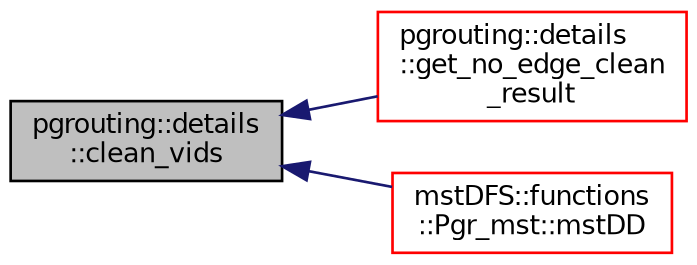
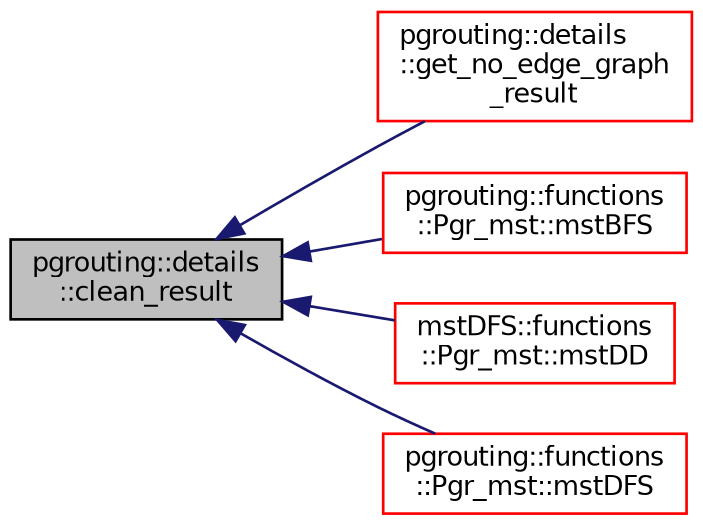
node "pgrouting::details ::get_no_edge_clean _result": label "pgrouting::details ::get_no_edge_clean _result" -> "pgrouting::details ::get_no_edge_graph _result"
node "pgrouting::details ::clean_vids": label "pgrouting::details ::clean_vids" -> "pgrouting::details ::clean_result"
node "pgrouting::functions ::Pgr_mst::mstBFS": added
node "pgrouting::functions ::Pgr_mst::mstDFS": added
